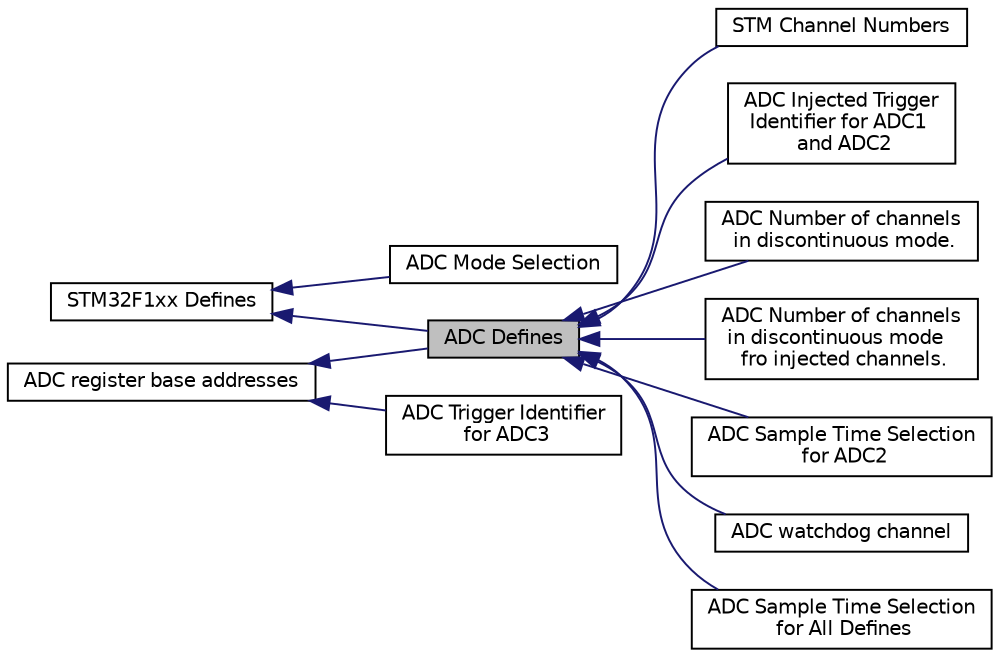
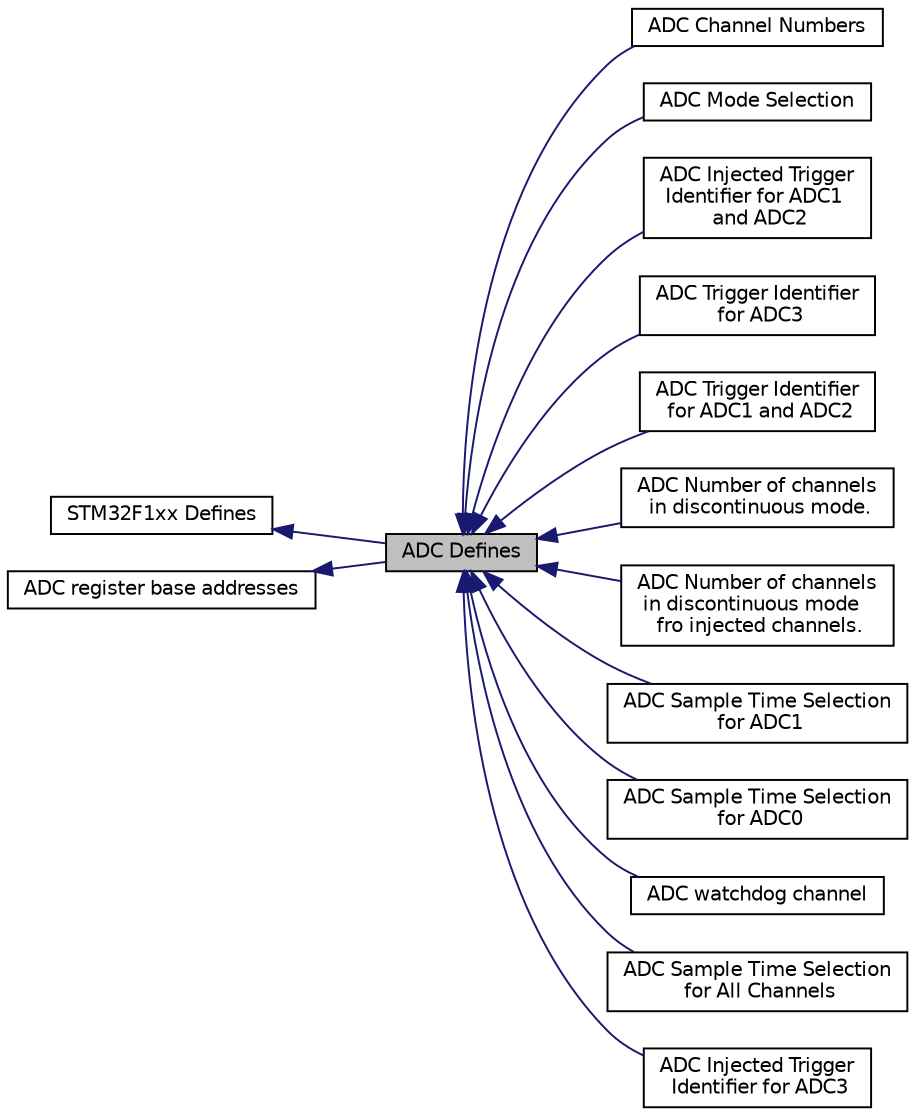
node "STM Channel Numbers": label "STM Channel Numbers" -> "ADC Channel Numbers"
edge "ADC Mode Selection" -> "STM32F1xx Defines": now "ADC Mode Selection" -> "ADC Defines"
node "ADC Trigger Identifier for ADC1 and ADC2": added
edge "ADC Trigger Identifier for ADC3" -> "ADC register base addresses": now "ADC Trigger Identifier for ADC3" -> "ADC Defines"
node "ADC Sample Time Selection for ADC2": label "ADC Sample Time Selection for ADC2" -> "ADC Sample Time Selection for ADC0"
node "ADC Sample Time Selection for All Defines": label "ADC Sample Time Selection for All Defines" -> "ADC Sample Time Selection for All Channels"
node "ADC Sample Time Selection for ADC1": added
node "ADC Injected Trigger Identifier for ADC3": added
